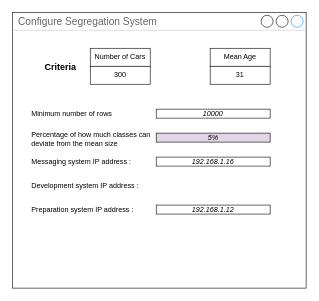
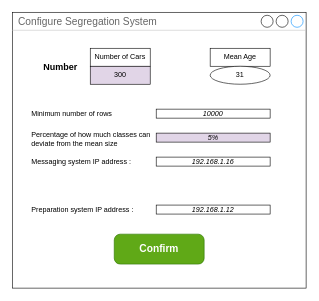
node "Criteria": label "Criteria" -> "Number"
node "300": fillcolor #ffffff -> #e1d5e7
node "31": shape rectangle -> ellipse
node "Development system IP address :": removed
node "Confirm": added
